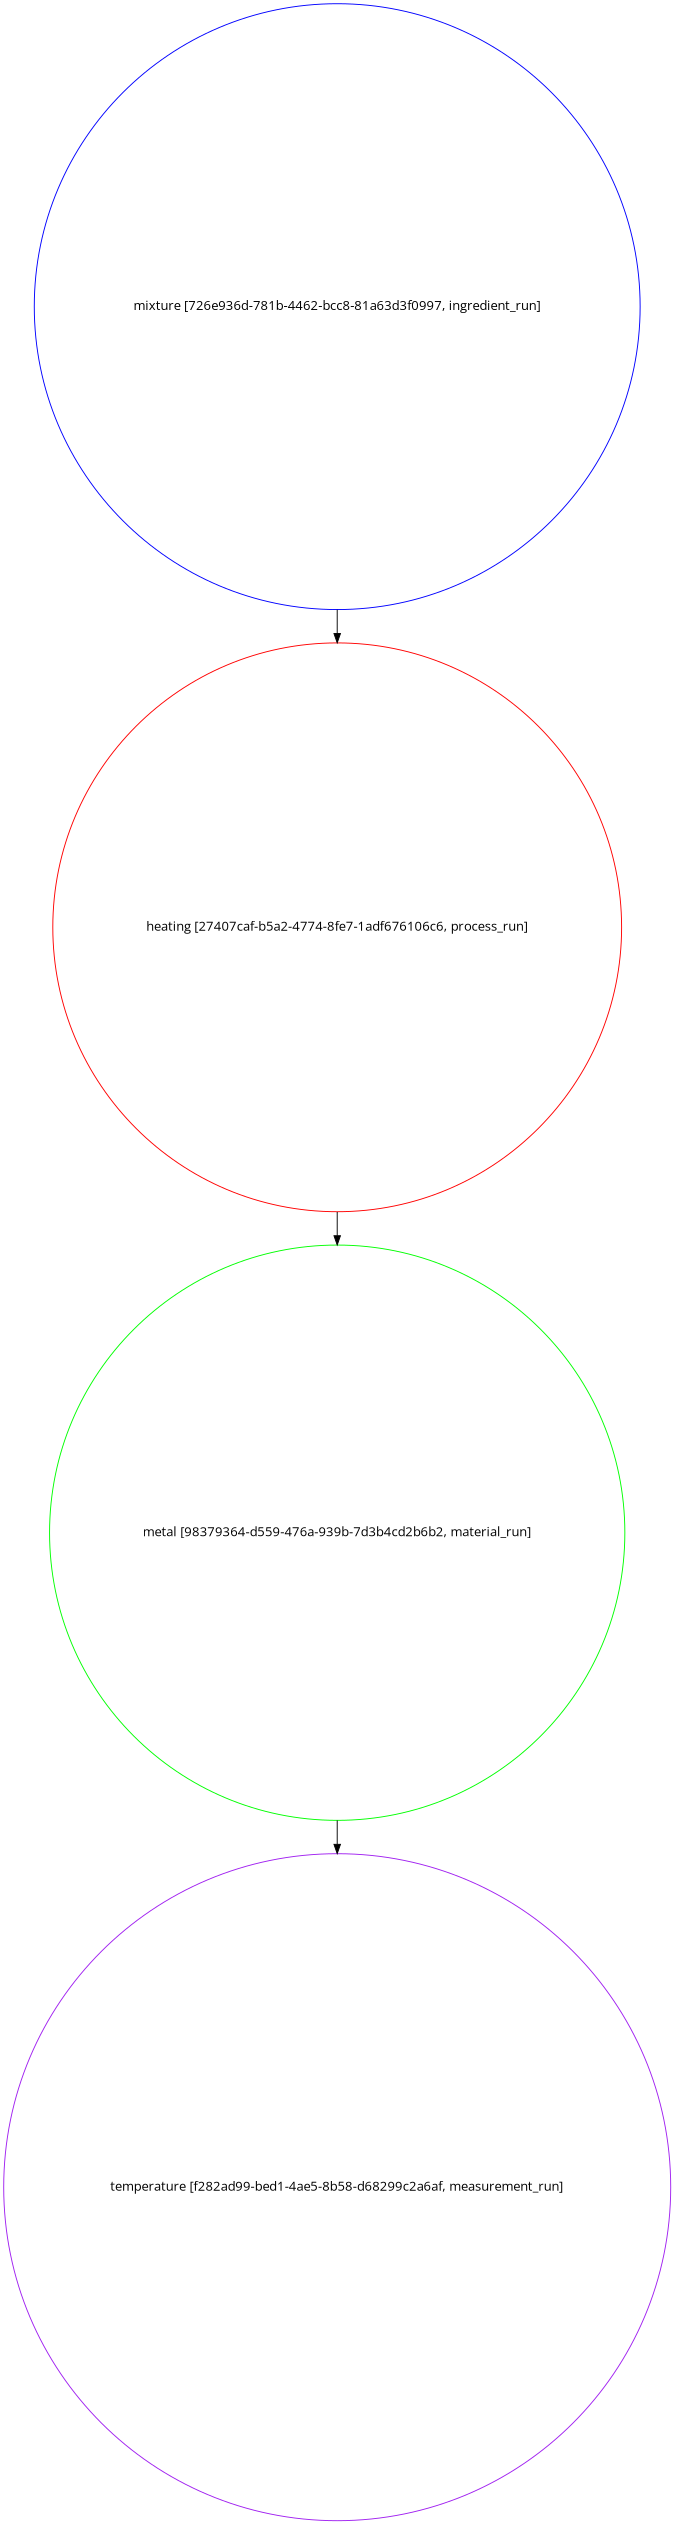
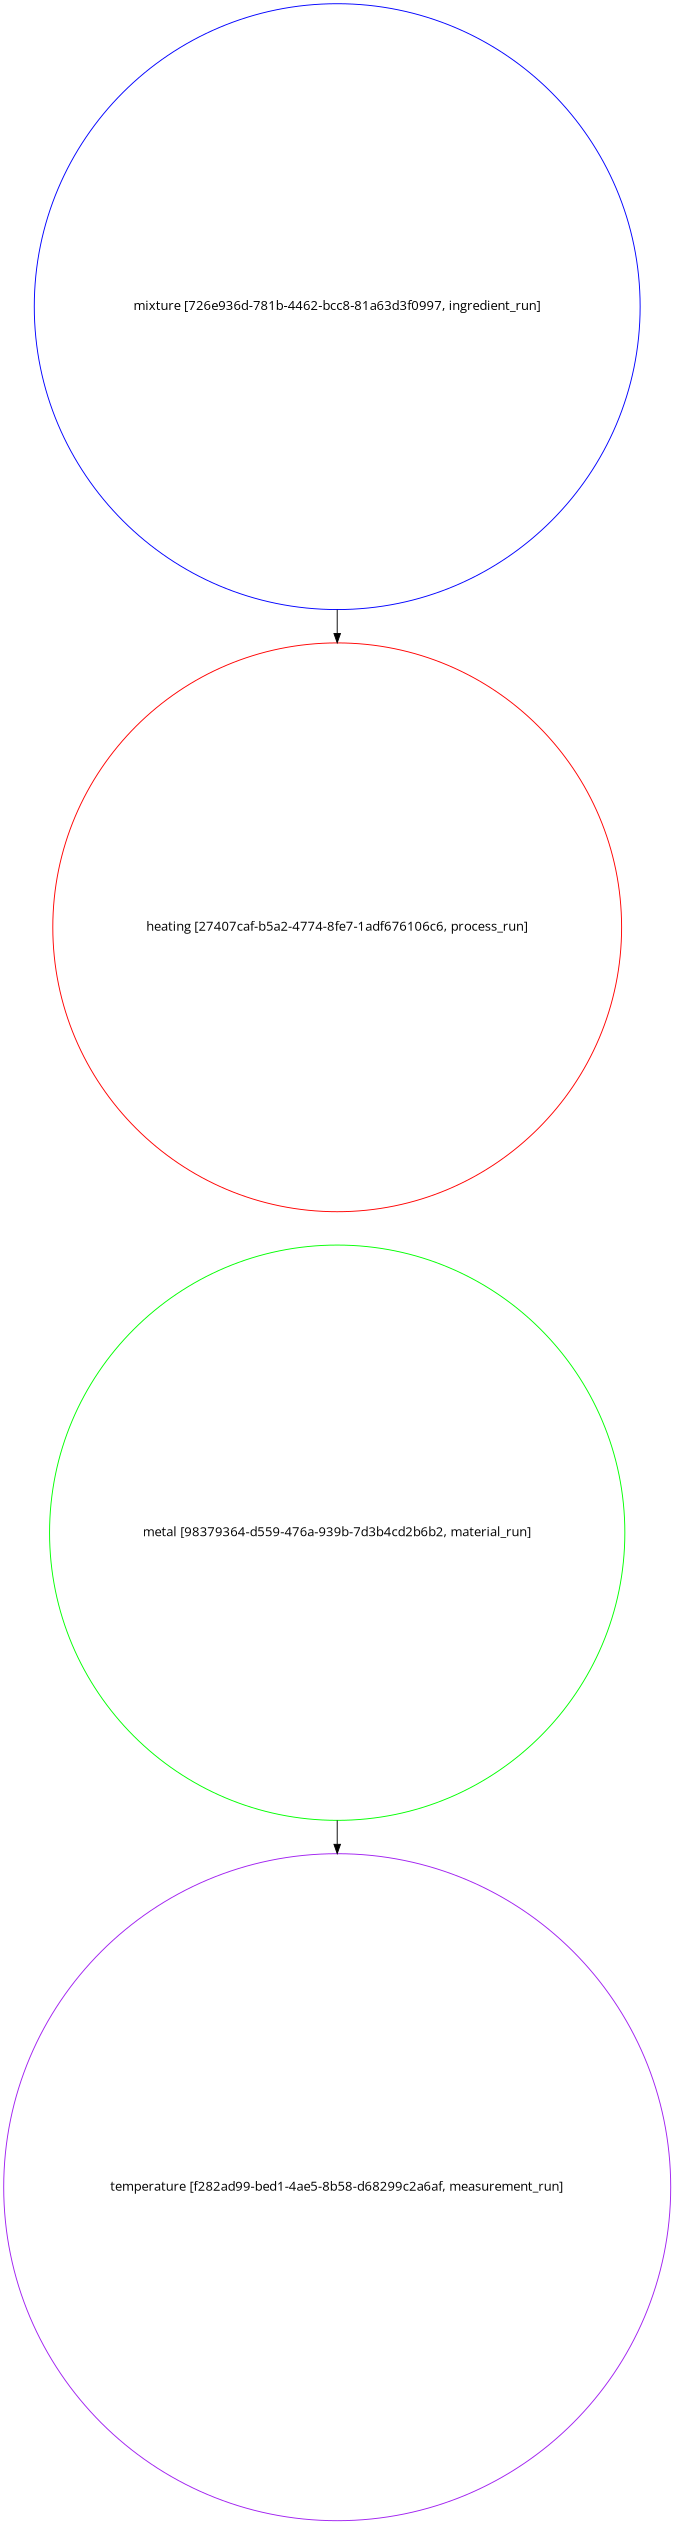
edge "heating [27407caf-b5a2-4774-8fe7-1adf676106c6, process_run]" -> "metal [98379364-d559-476a-939b-7d3b4cd2b6b2, material_run]": removed
